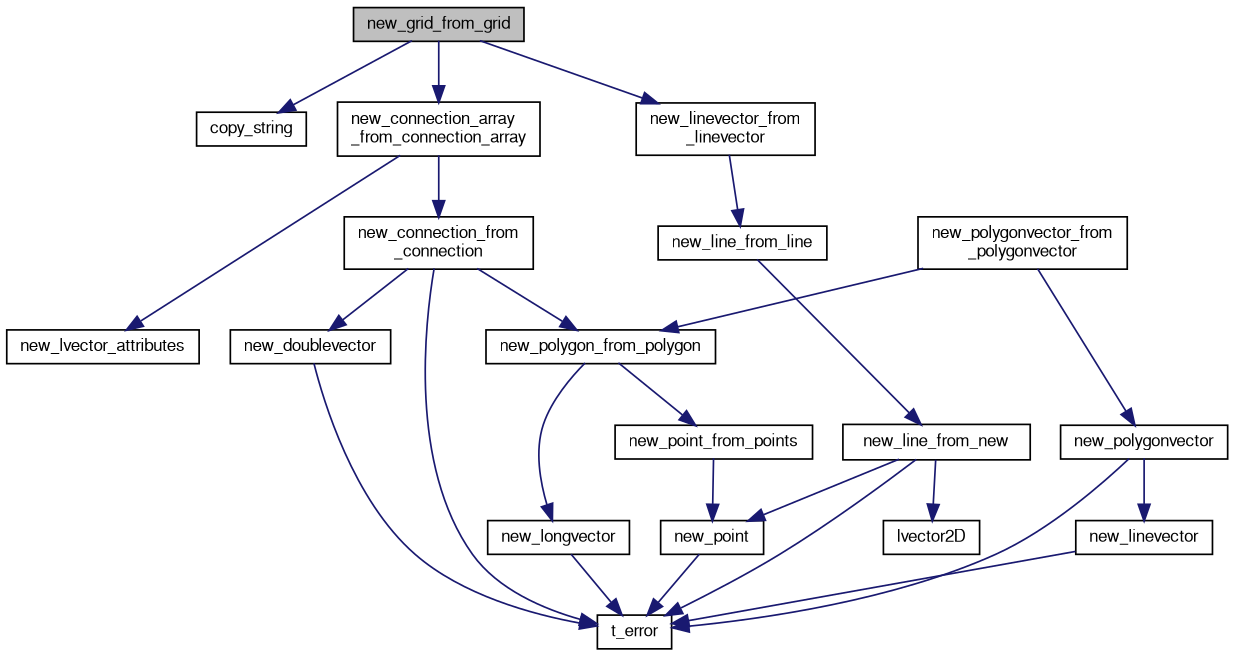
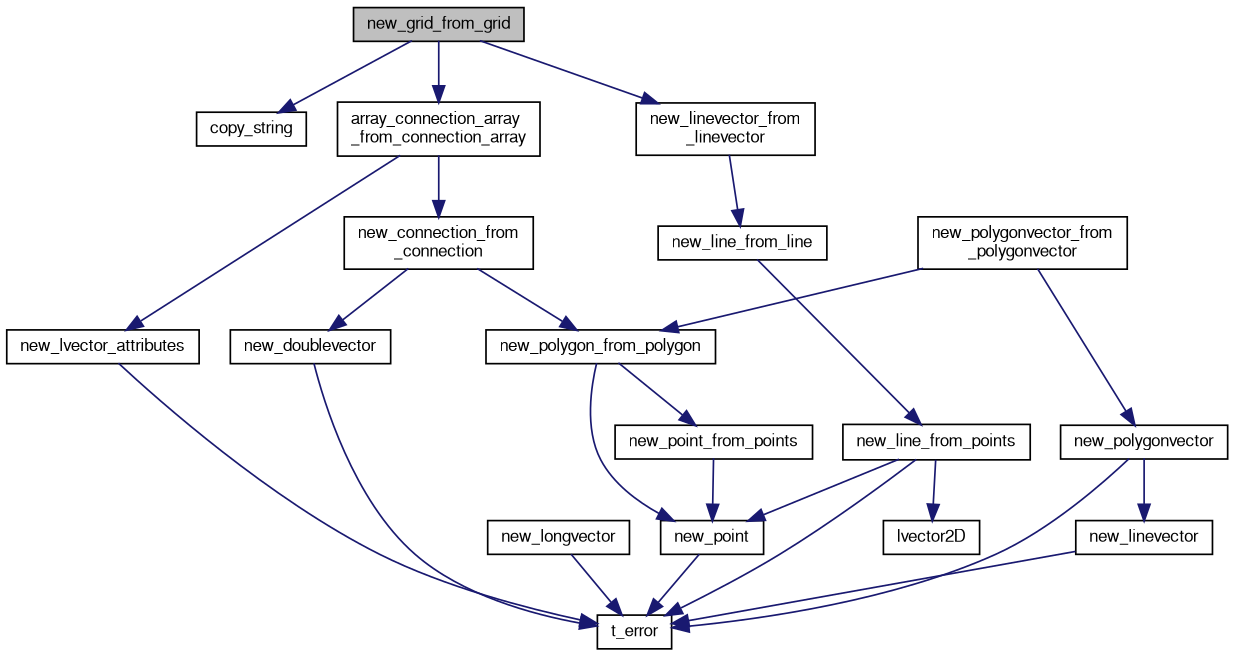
node "new_connection_array _from_connection_array": label "new_connection_array _from_connection_array" -> "array_connection_array _from_connection_array"
edge "new_polygon_from_polygon" -> "new_longvector": now "new_polygon_from_polygon" -> "new_point"
node "new_line_from_new": label "new_line_from_new" -> "new_line_from_points"
edge "new_connection_from _connection" -> "t_error": now "new_lvector_attributes" -> "t_error"
